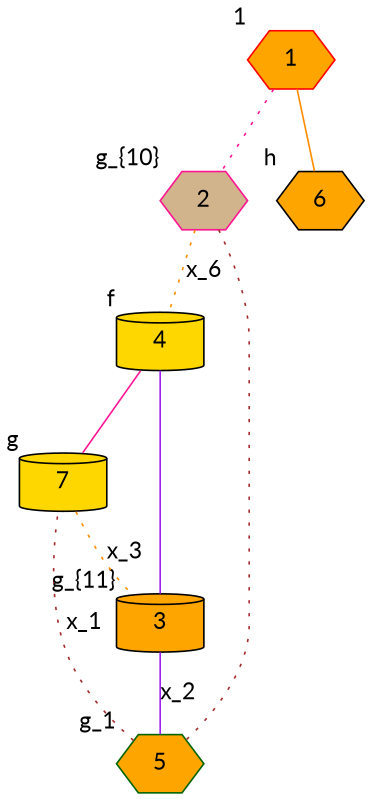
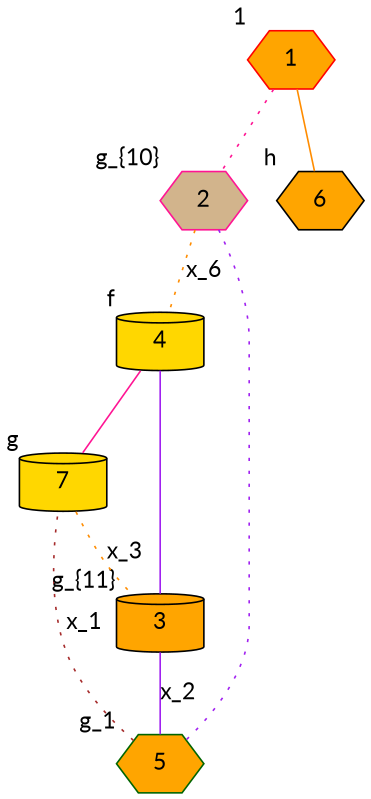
edge "2 g_{10}" -- "5 g_1": color brown -> purple
